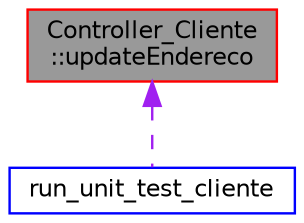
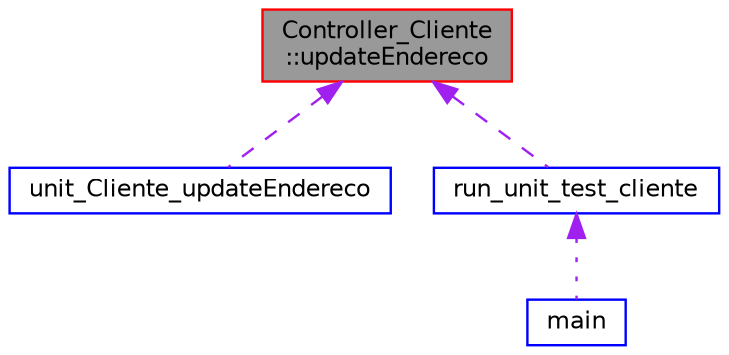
node "unit_Cliente_updateEndereco": added
node "main": added
